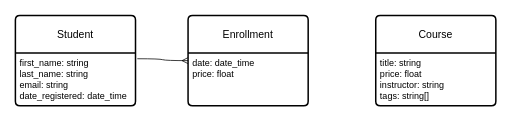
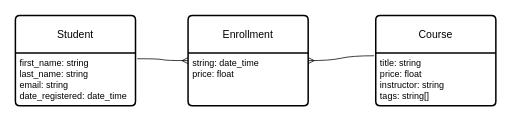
edge "Course" -> "Enrollment": added
node "date: date_time price: float": label "date: date_time price: float" -> "string: date_time price: float"
